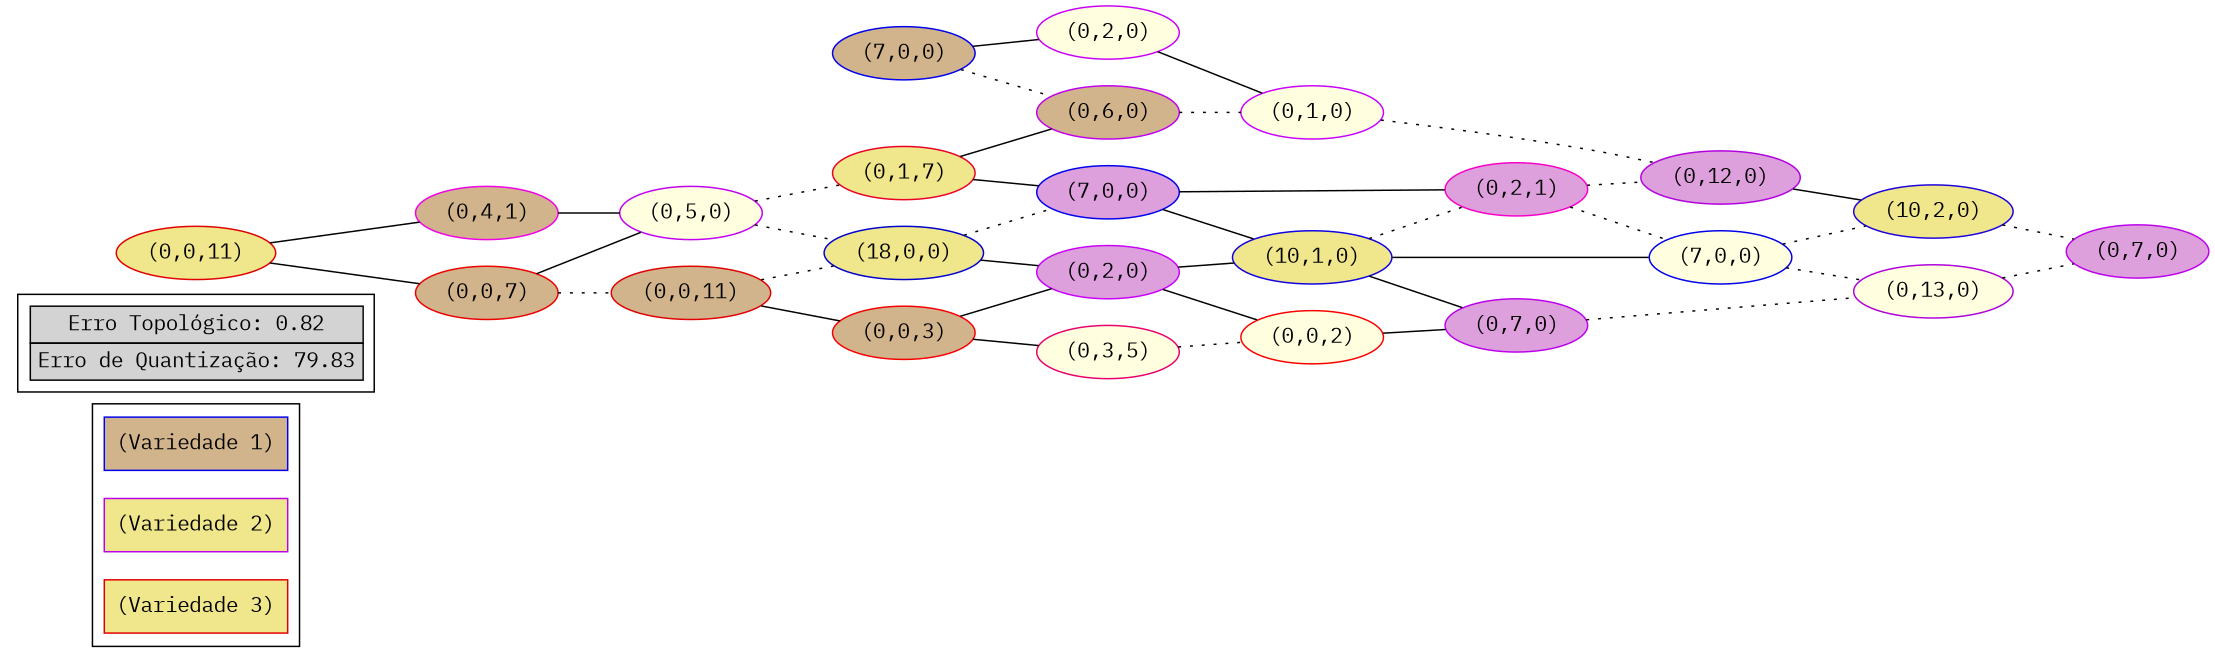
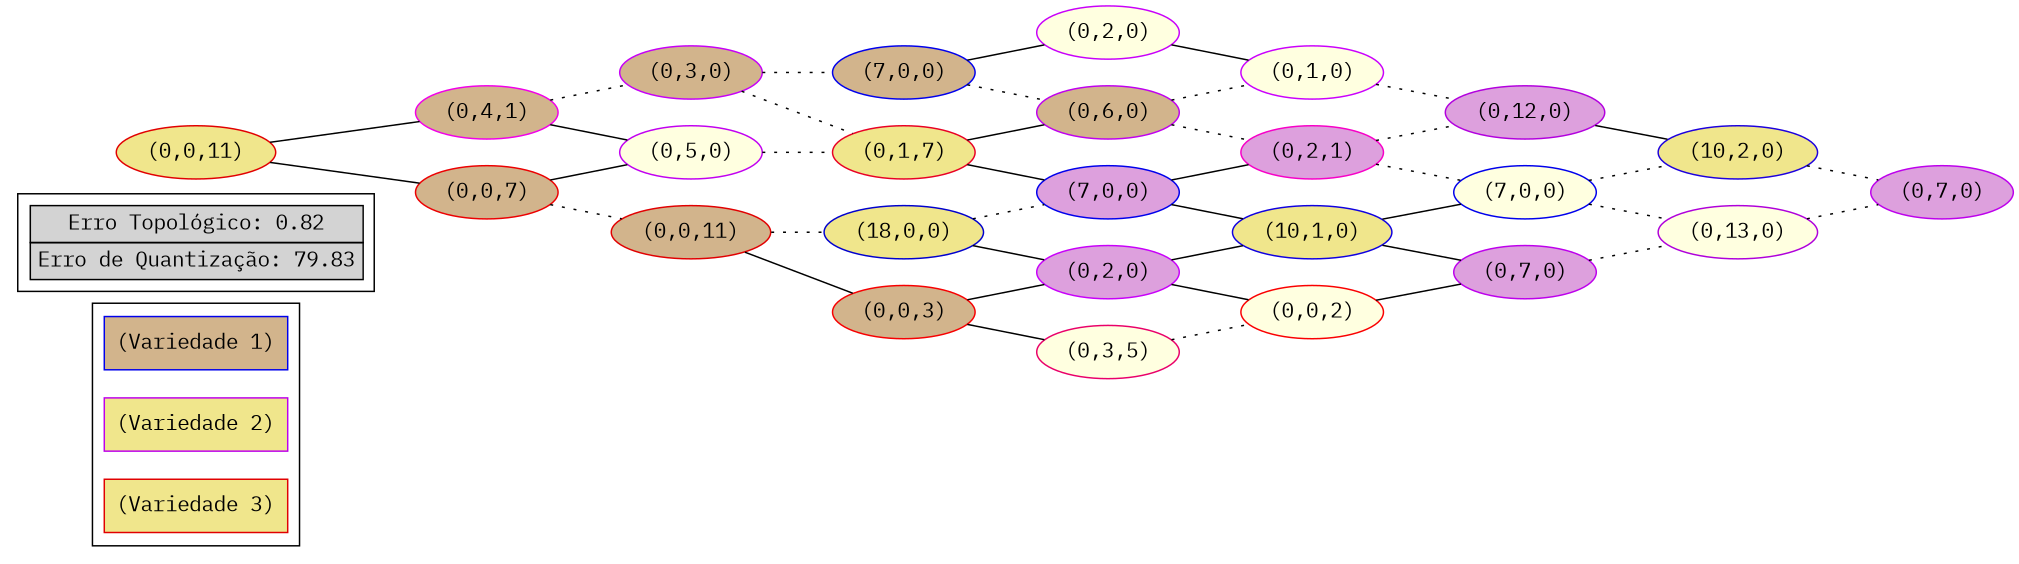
node "(0,3,0)": added
edge "(0,2,1)" -- "(10,1,0)": now "(0,2,1)" -- "(0,6,0)"
edge "(0,5,0)" -- "(18,0,0)": removed
